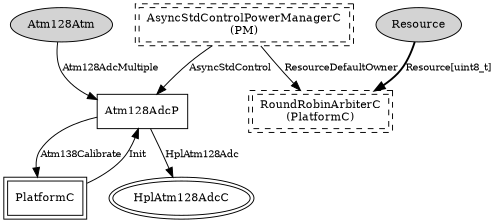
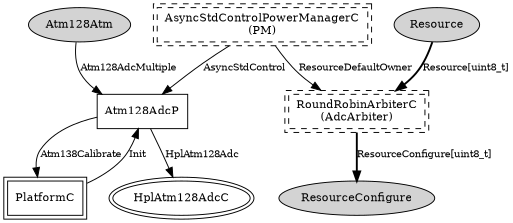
node "RoundRobinArbiterC (PlatformC)": label "RoundRobinArbiterC (PlatformC)" -> "RoundRobinArbiterC (AdcArbiter)"
node "ResourceConfigure": added
